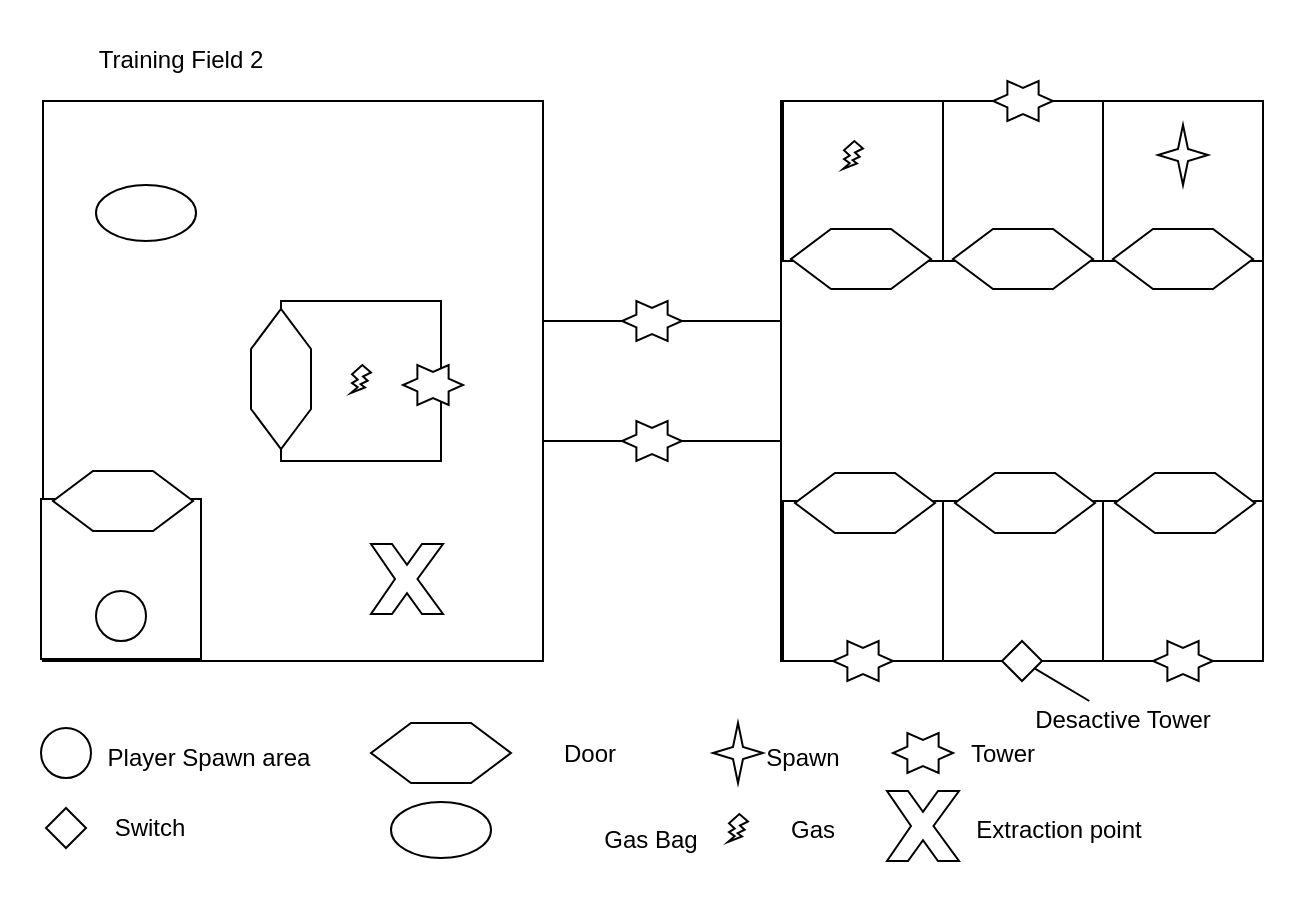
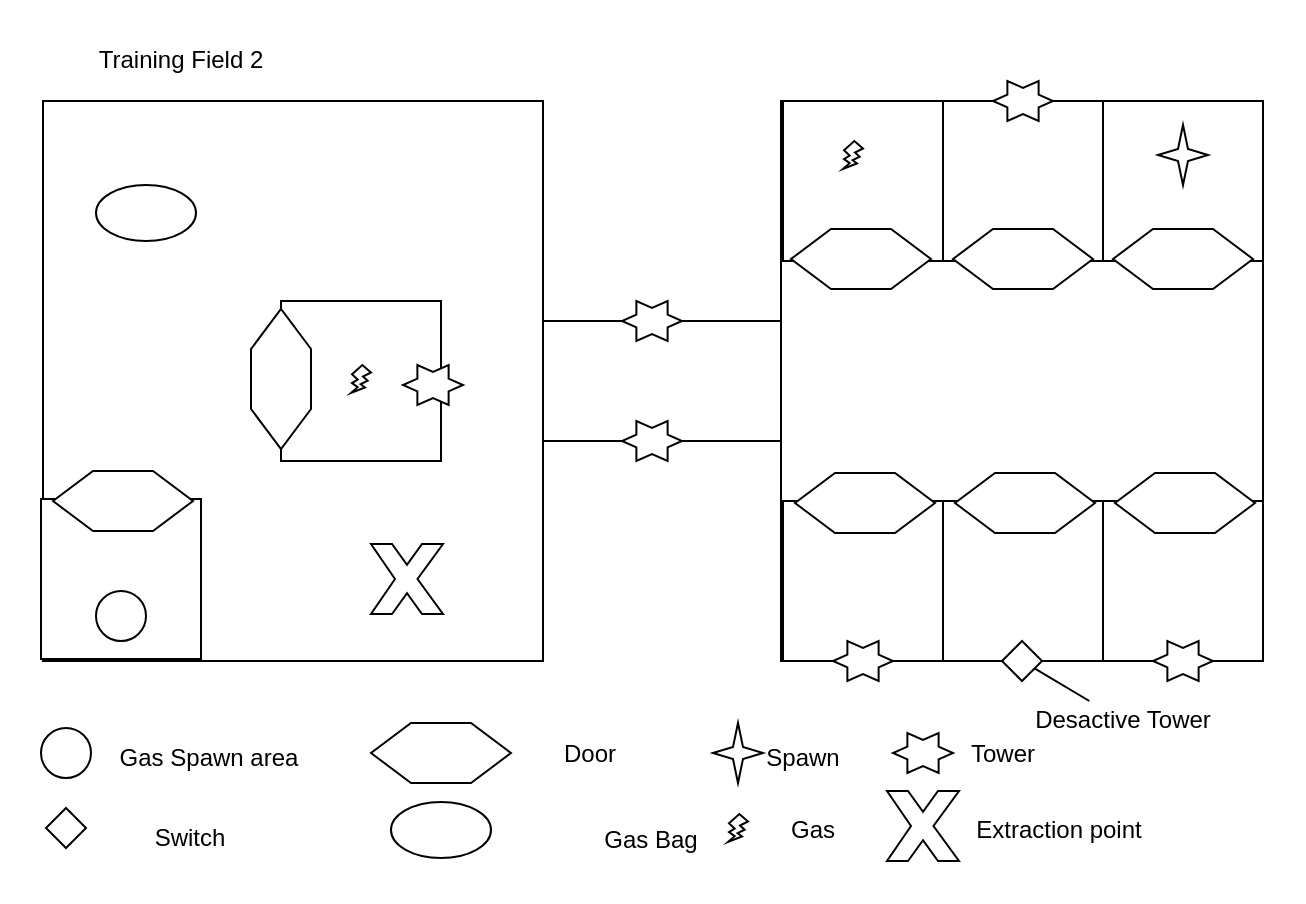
node "Player Spawn area": label "Player Spawn area" -> "Gas Spawn area"
node "Switch": moved (151, 828) -> (191, 838)
